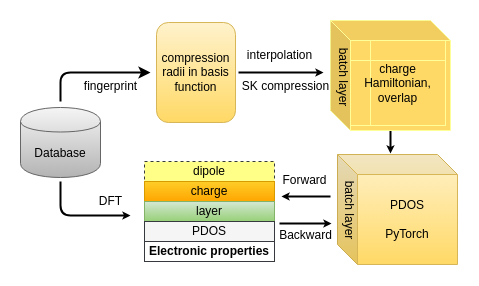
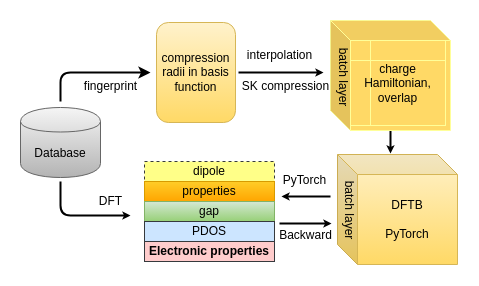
node "Forward": label "Forward" -> "PyTorch"
node "charge": label "charge" -> "properties"
node "layer": label "layer" -> "gap"
node "PDOS PyTorch": label "PDOS PyTorch" -> "DFTB PyTorch"
node "PDOS": fillcolor #f5f5f5 -> #cce5ff
node "Electronic properties": fillcolor #ffffff -> #ffcccc
